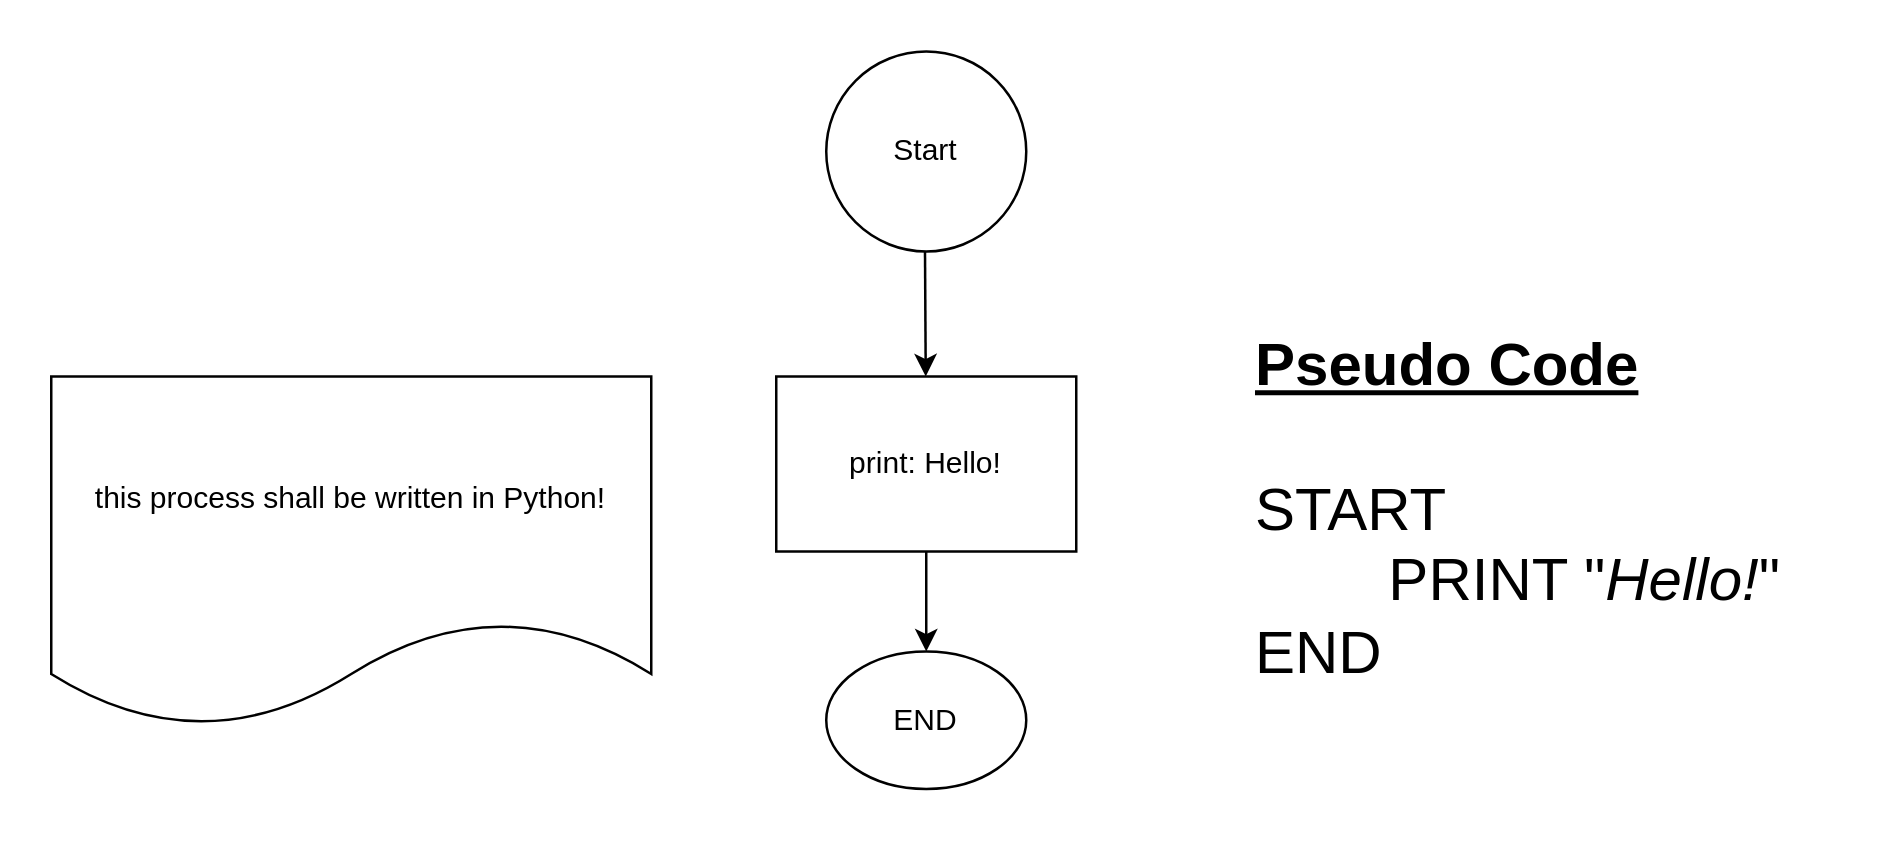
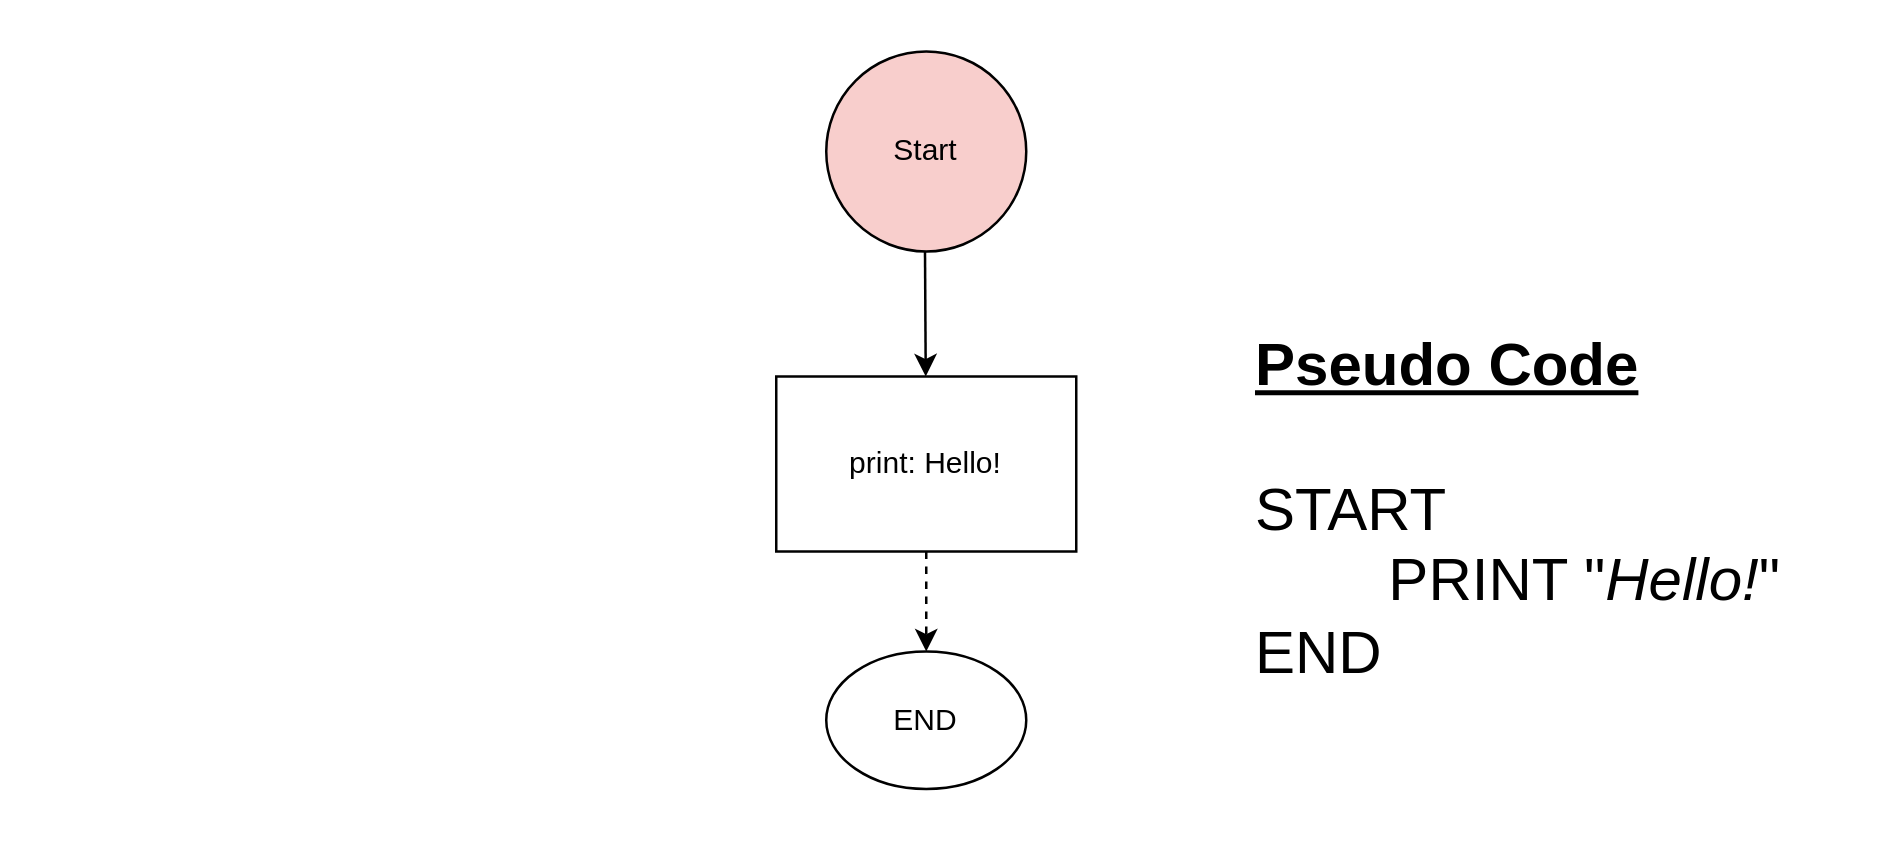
node "Start": fillcolor #ffffff -> #f8cecc
node "this process shall be written in Python!": removed
edge "print: Hello!" -> "END": style solid -> dashed
